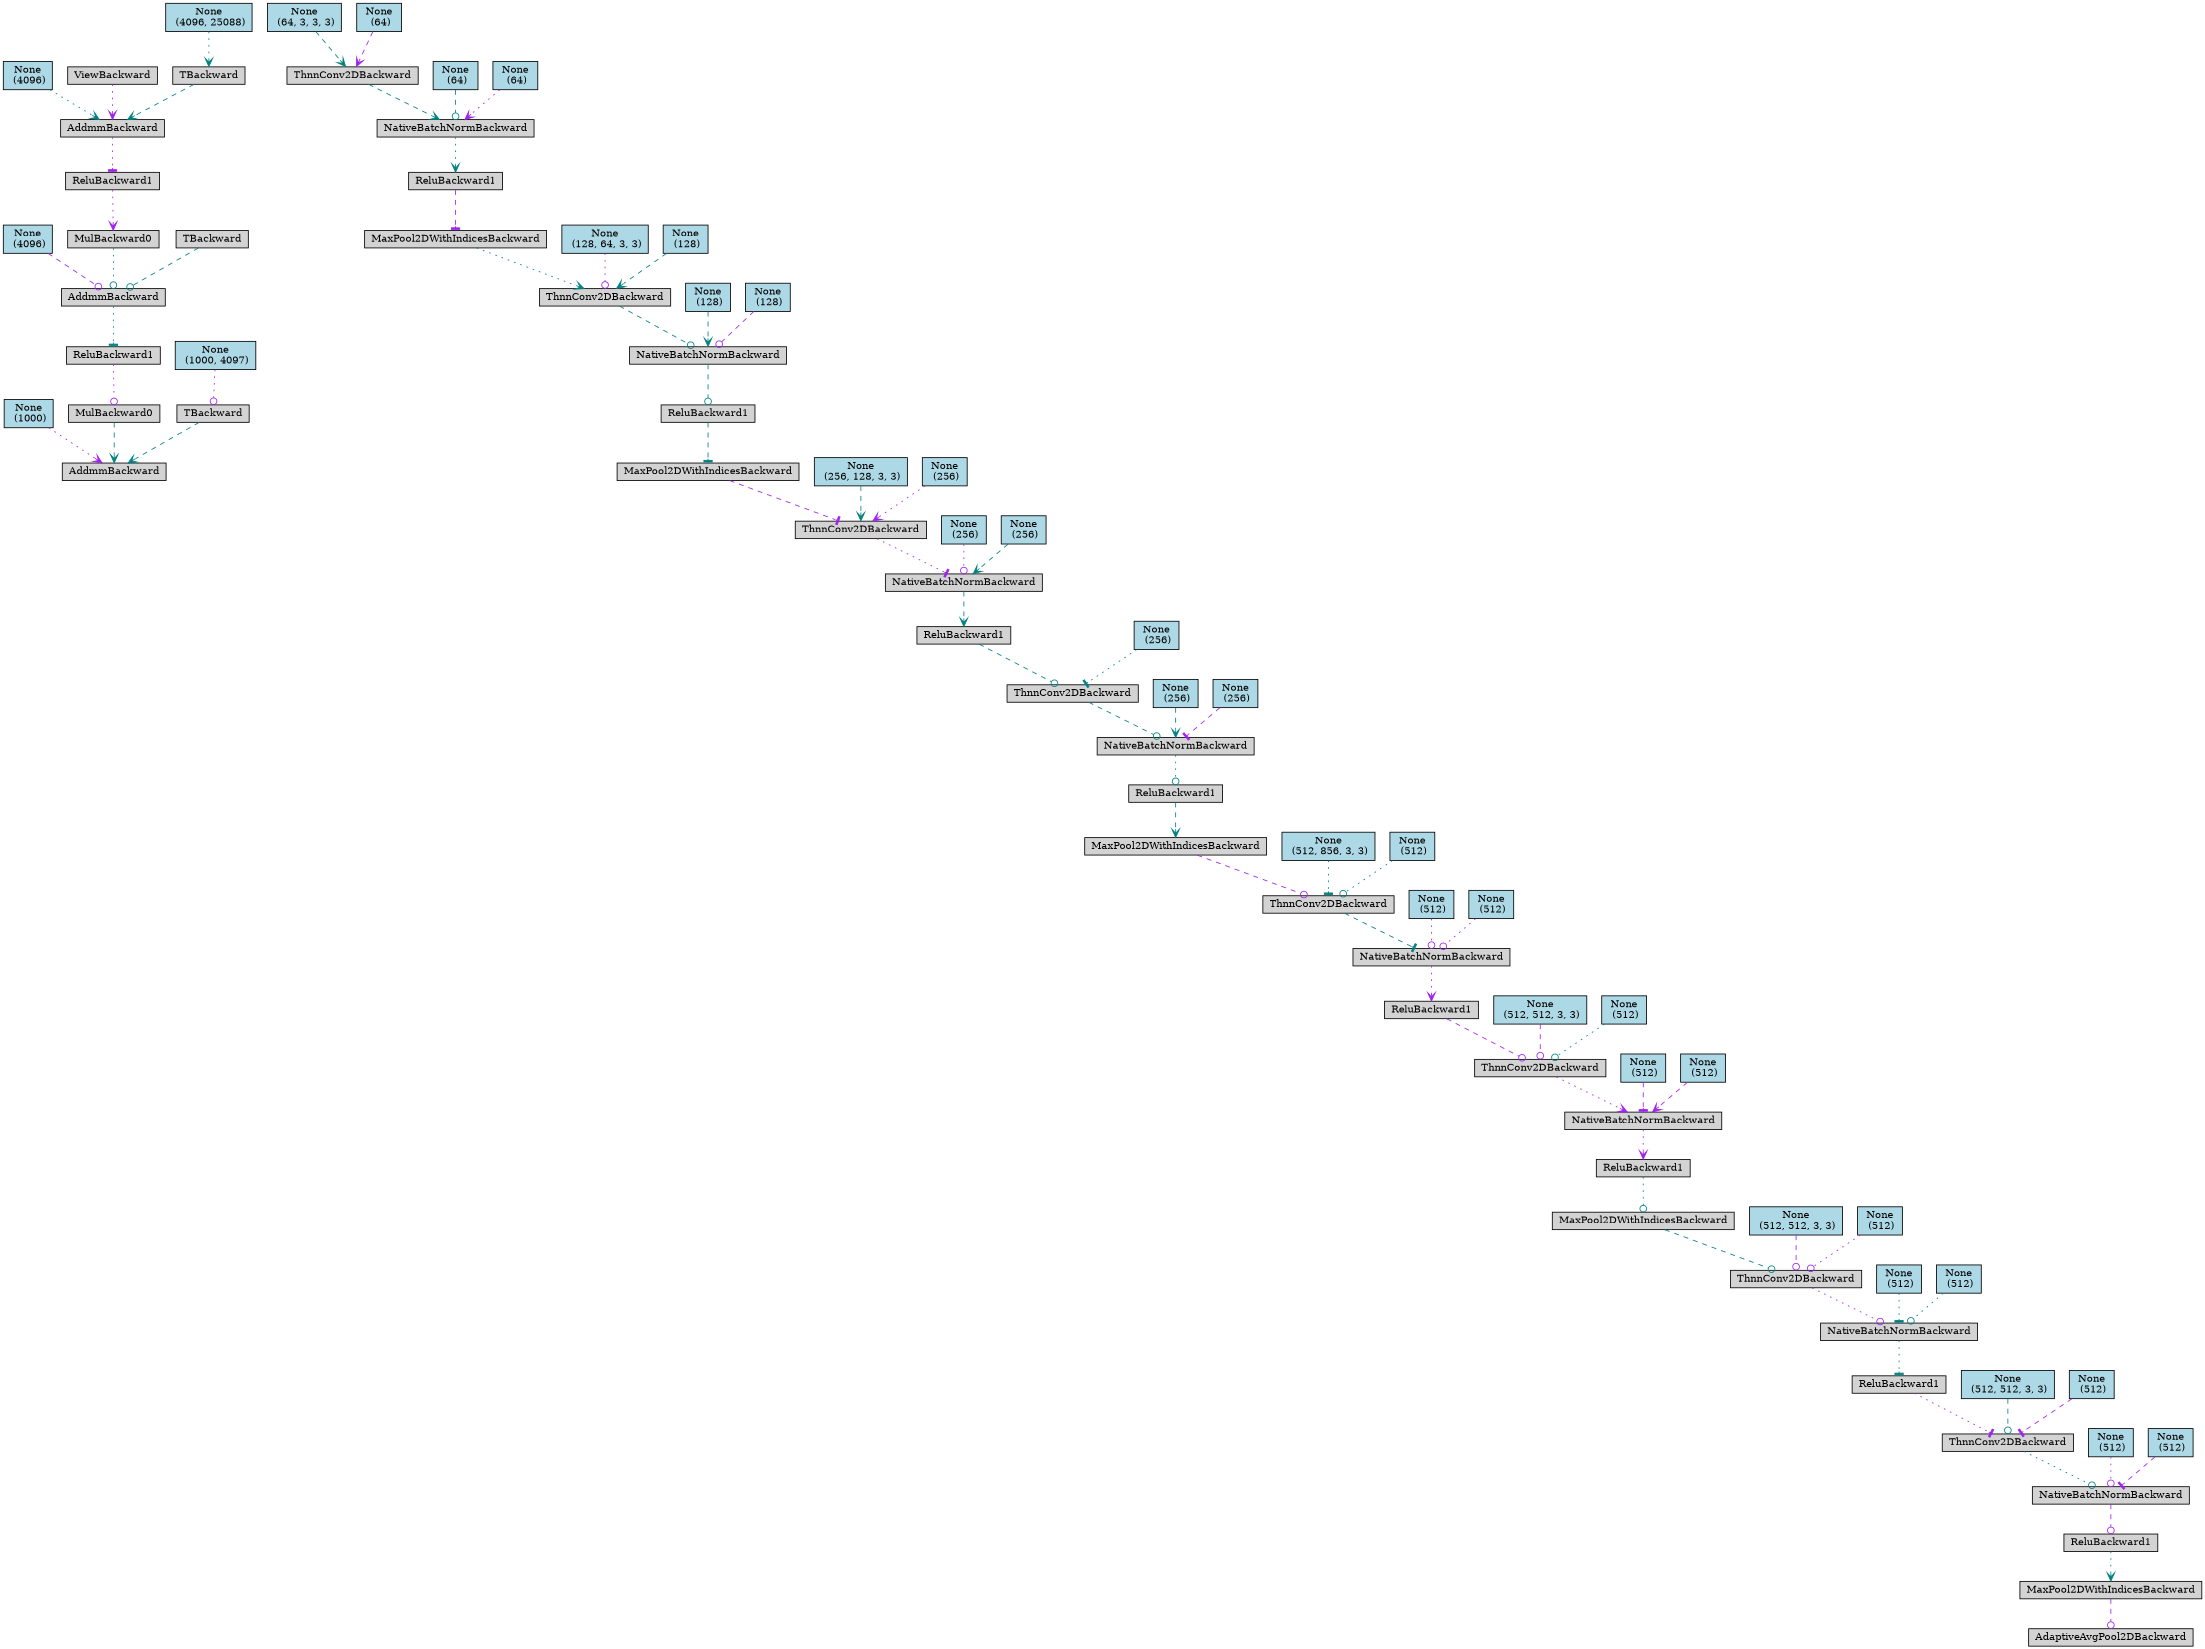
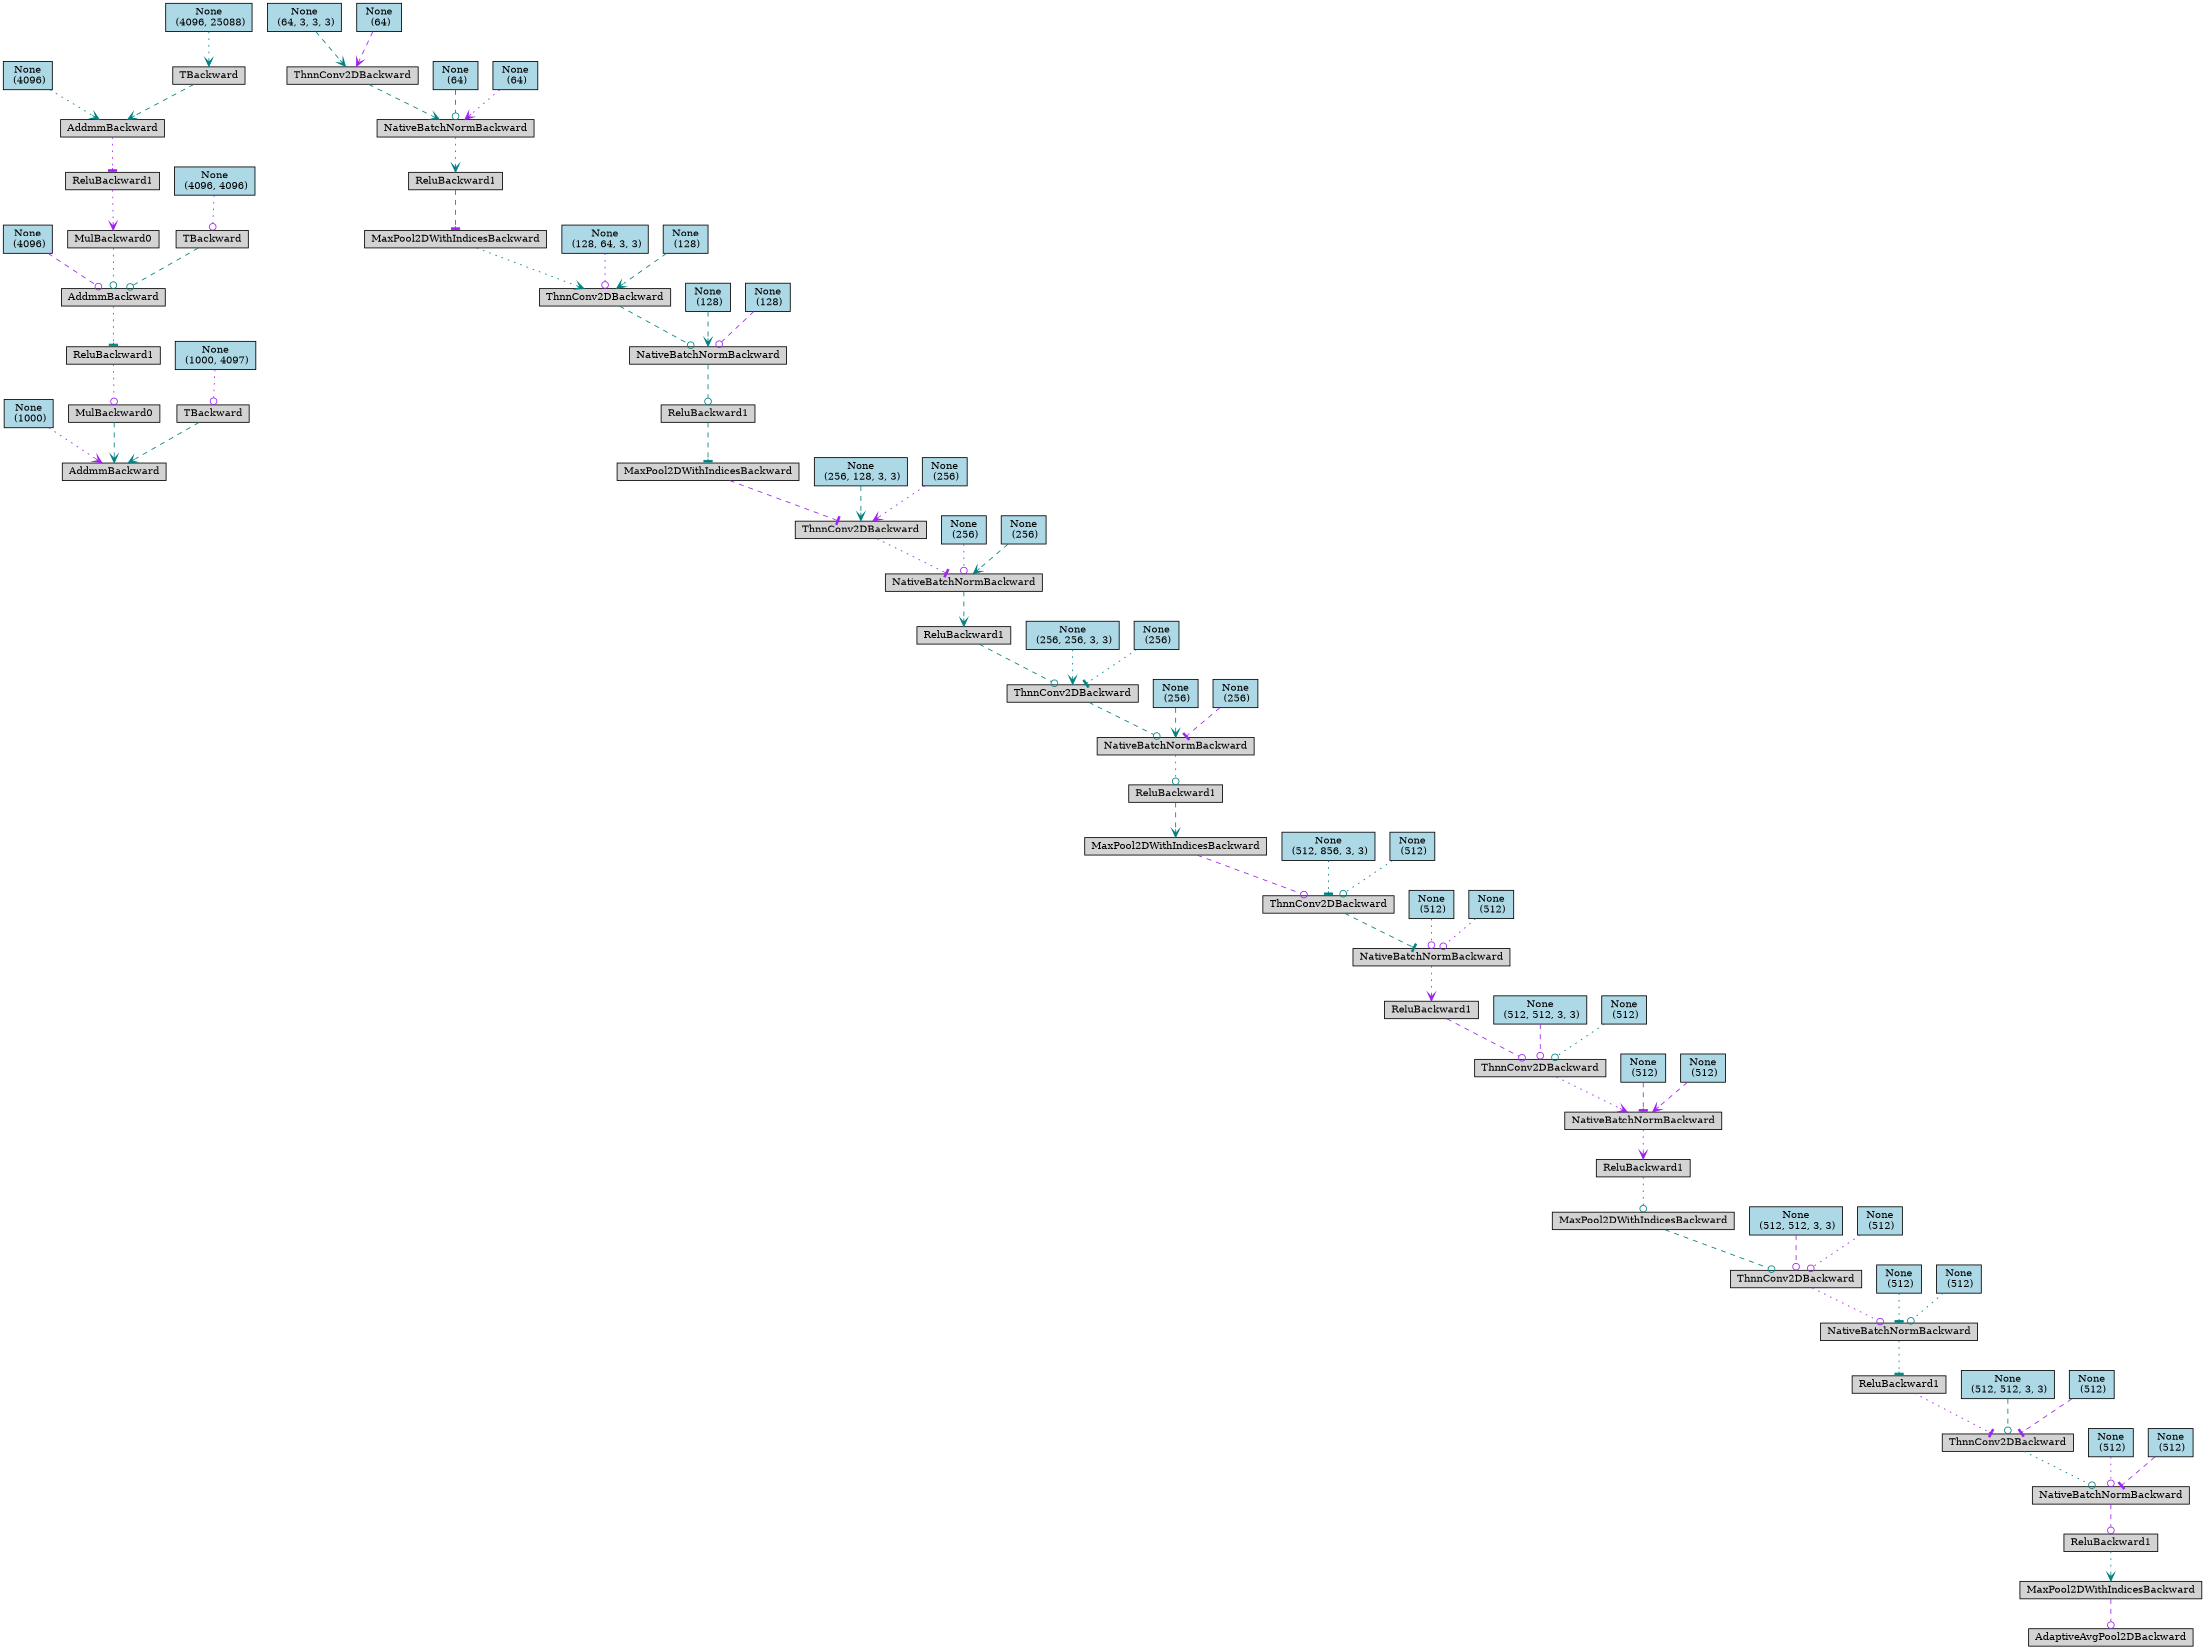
node "ViewBackward": removed
node "None (4096, 4096)": added
node "None (256, 256, 3, 3)": added
